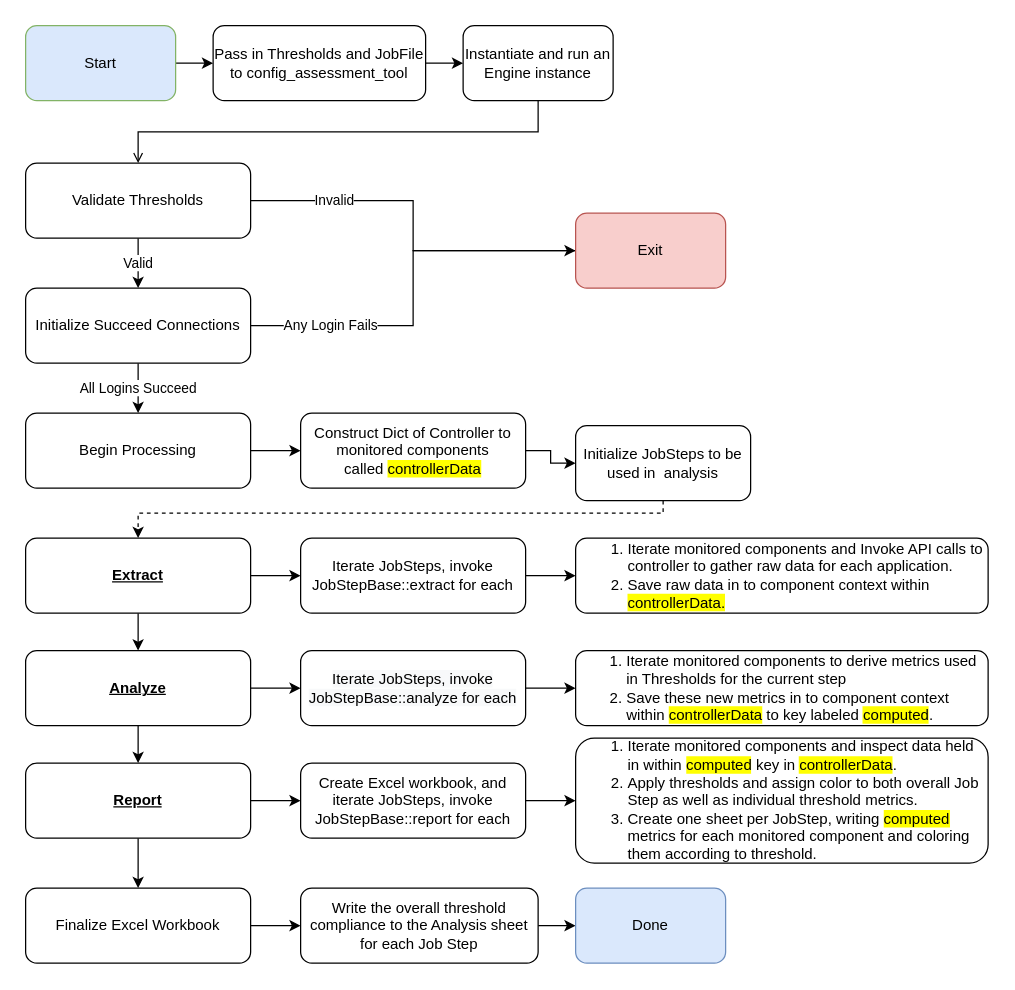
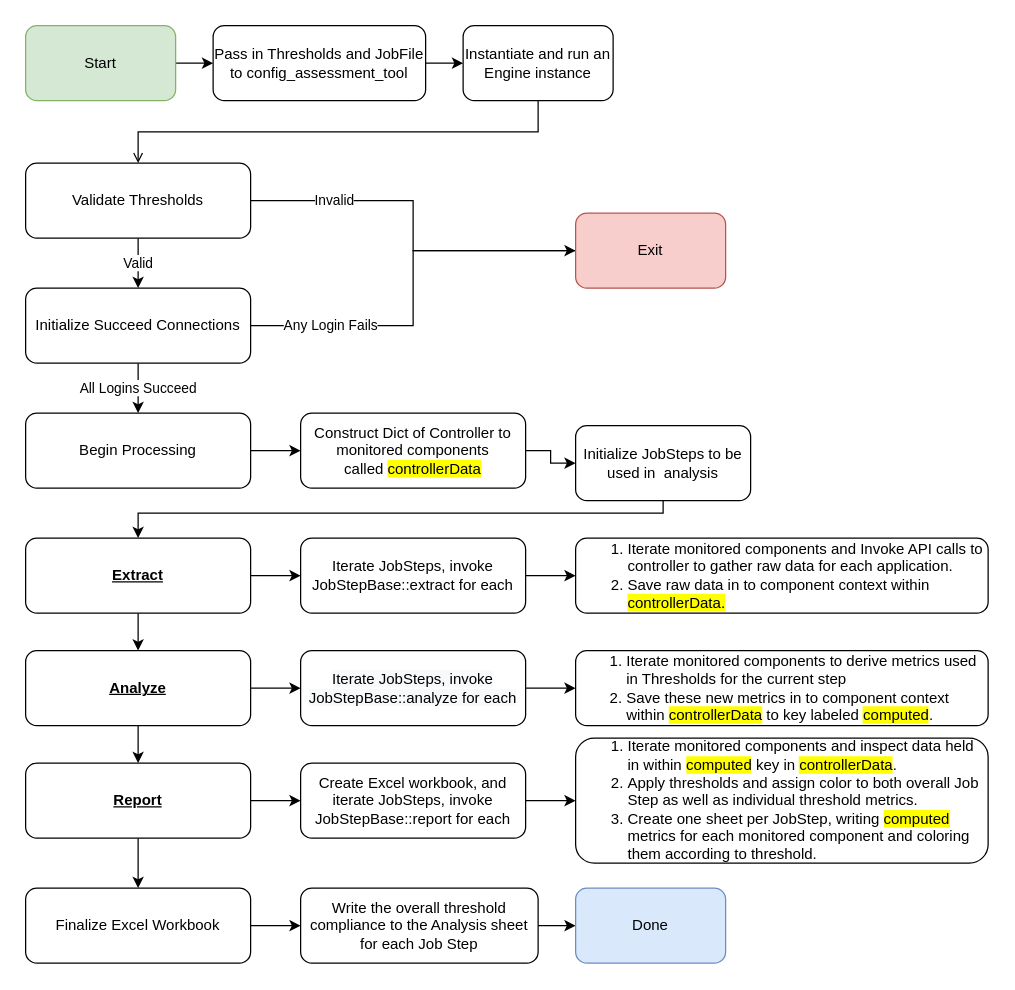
node "Start": fillcolor #dae8fc -> #d5e8d4
edge "Initialize JobSteps to be used in analysis" -> "Extract": style dashed -> solid
